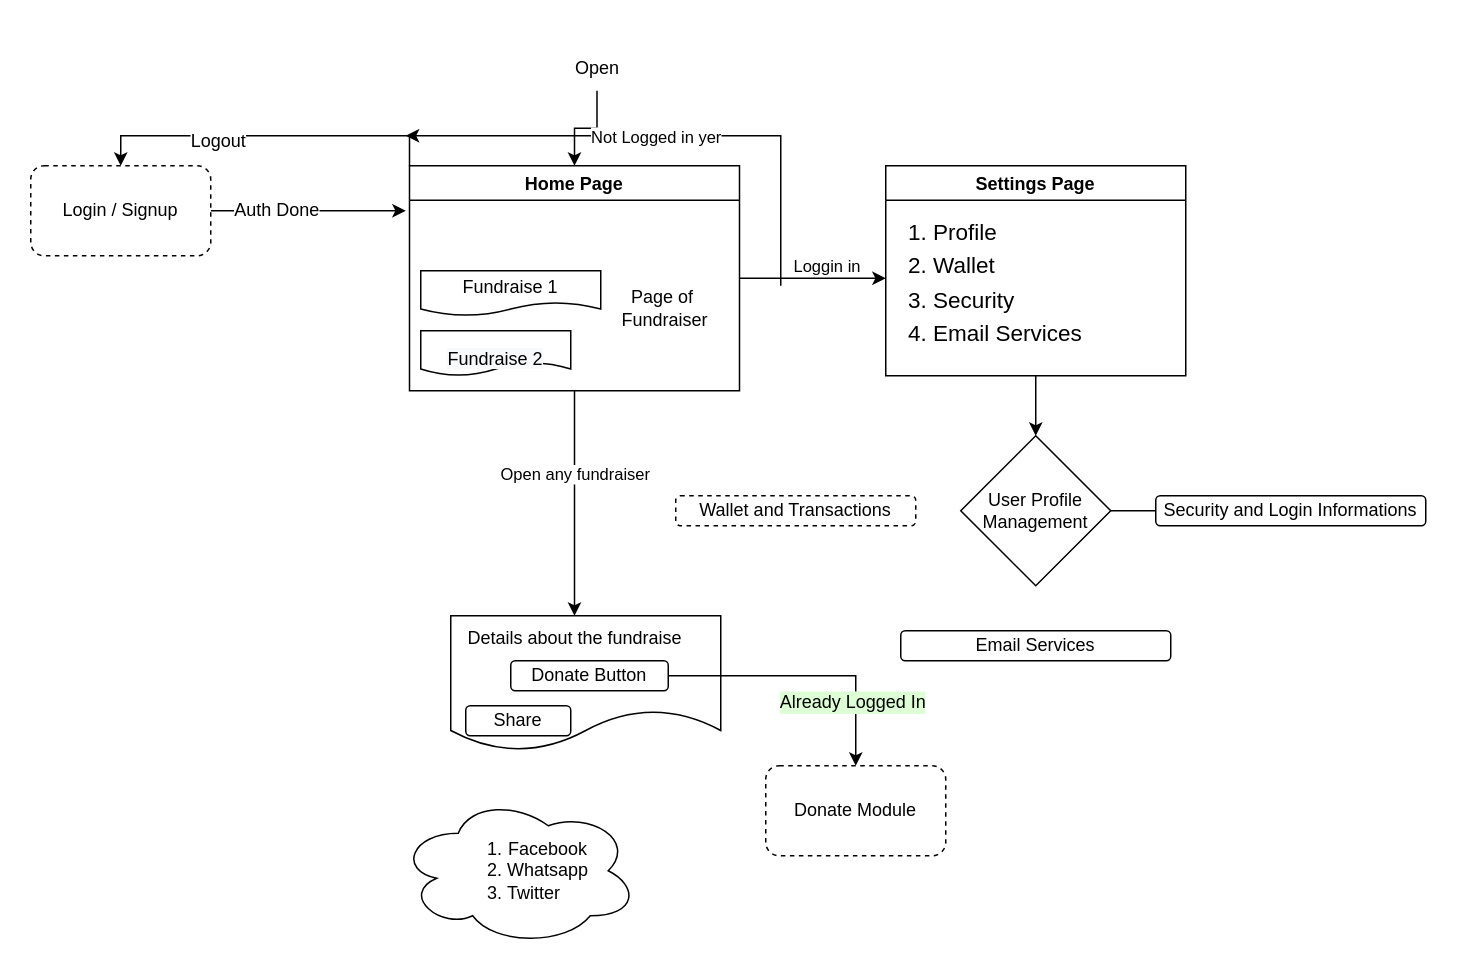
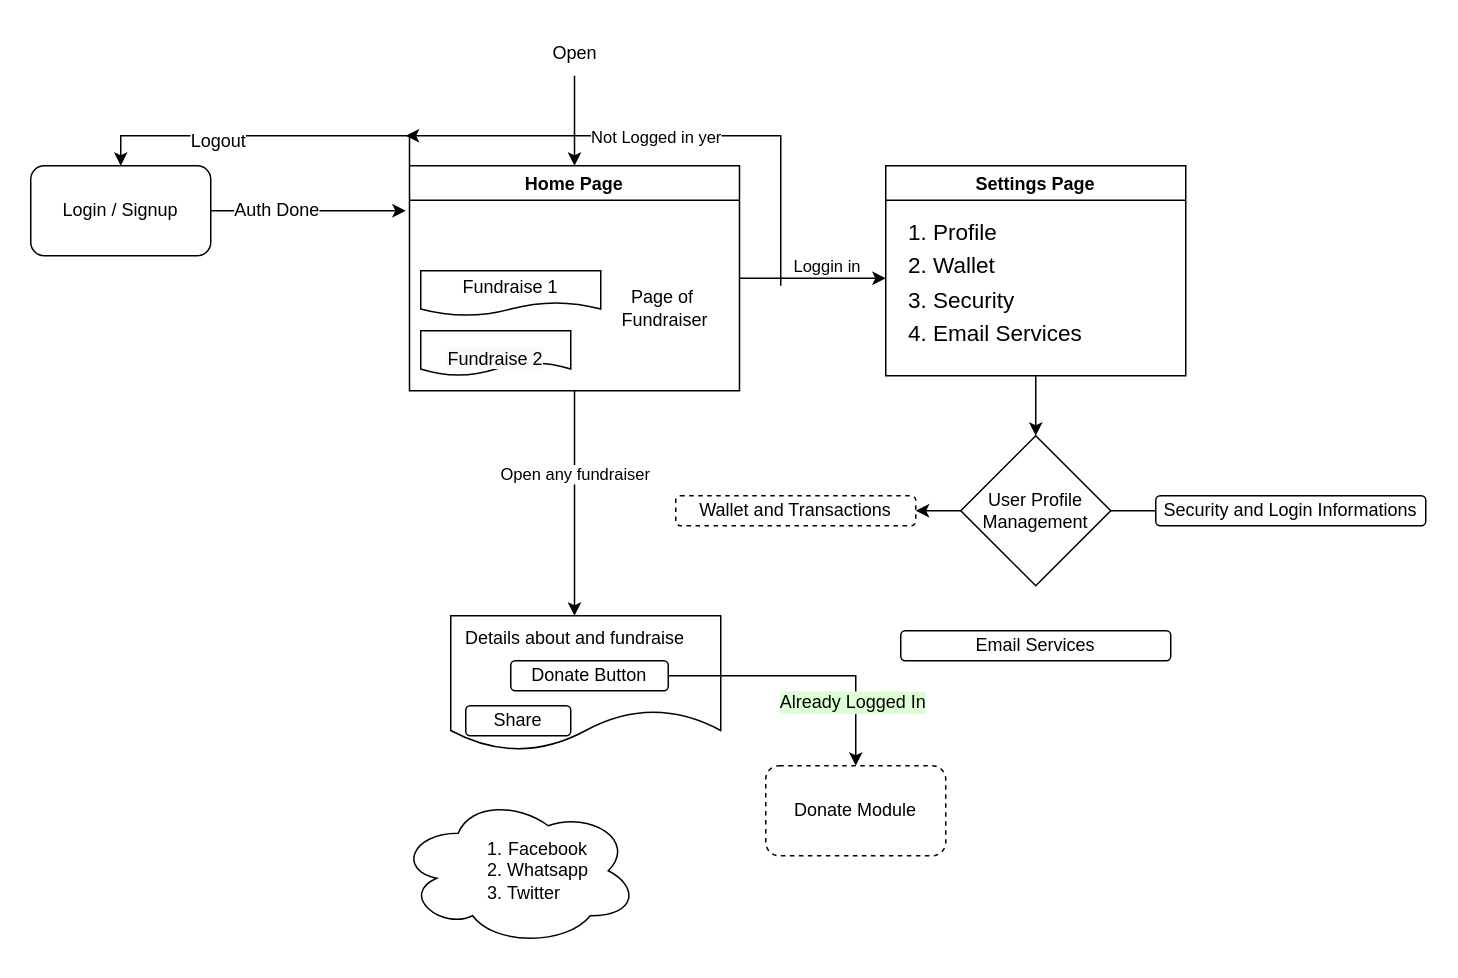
node "Open": moved (597, 68) -> (575, 53)
node "Login / Signup": style dashed -> solid
edge "User Profile Management" -> "Wallet and Transactions": added
node "Details about the fundraise": label "Details about the fundraise" -> "Details about and fundraise"
